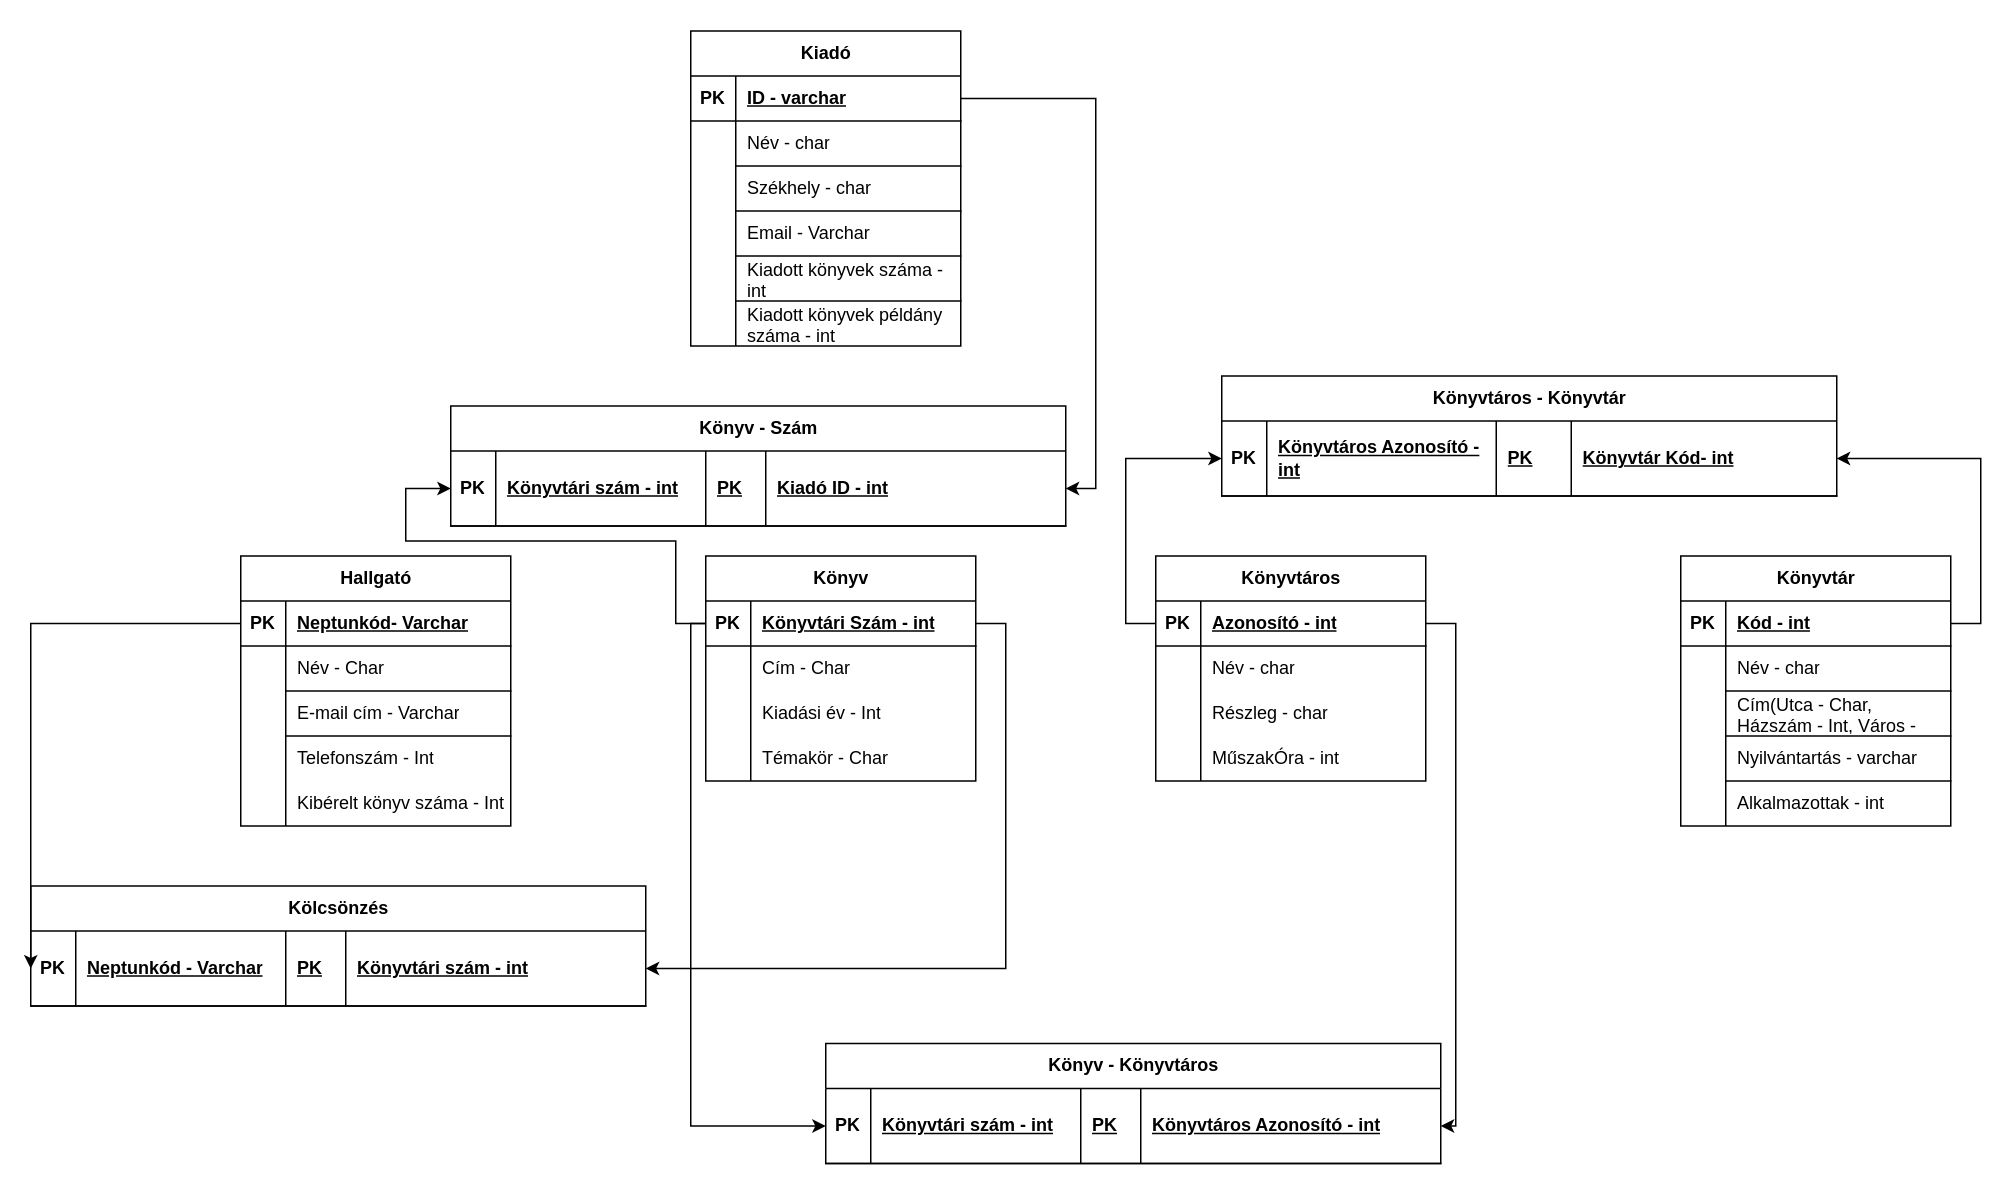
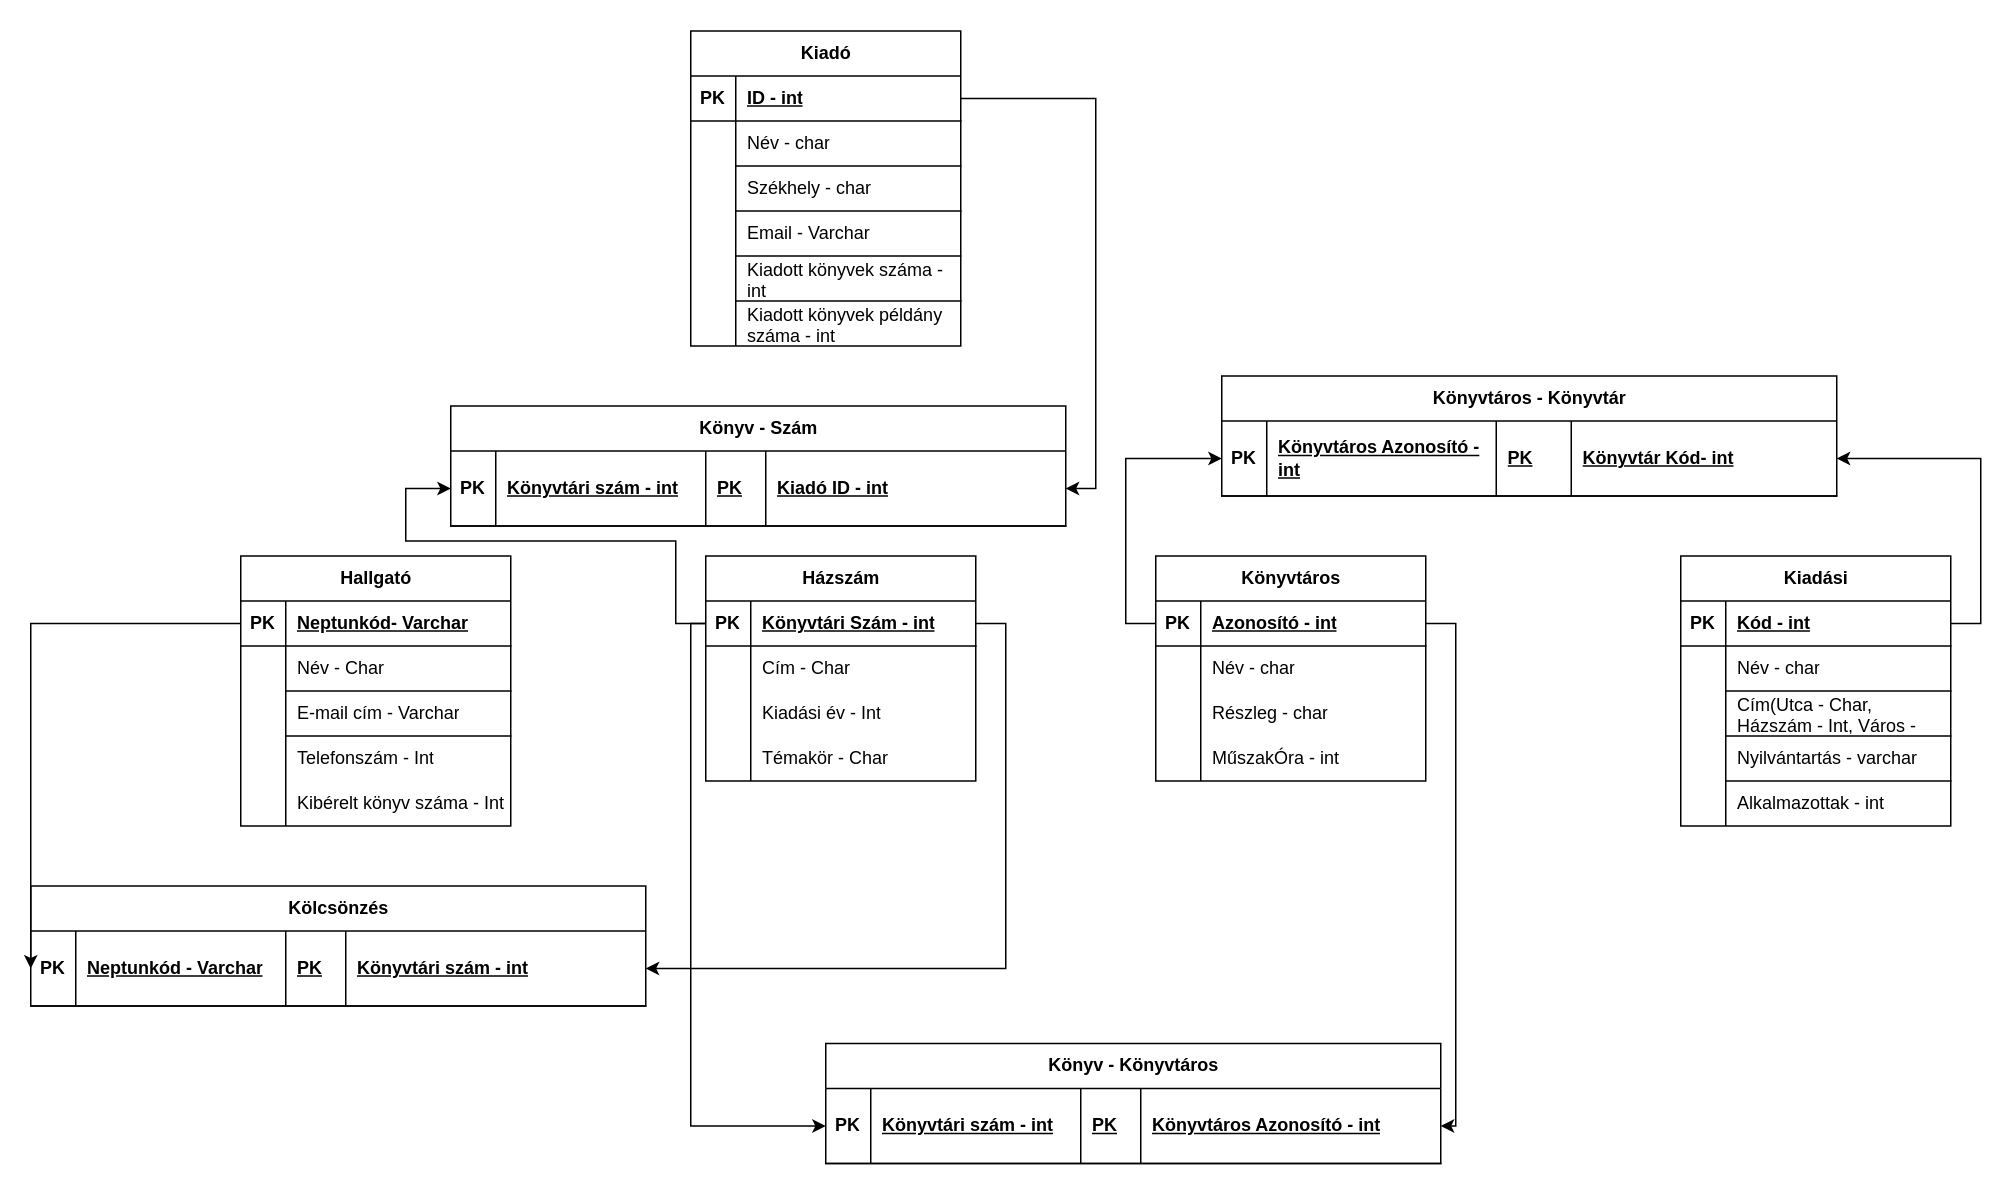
node "ID - varchar": label "ID - varchar" -> "ID - int"
node "Könyv": label "Könyv" -> "Házszám"
node "Könyvtár": label "Könyvtár" -> "Kiadási"
